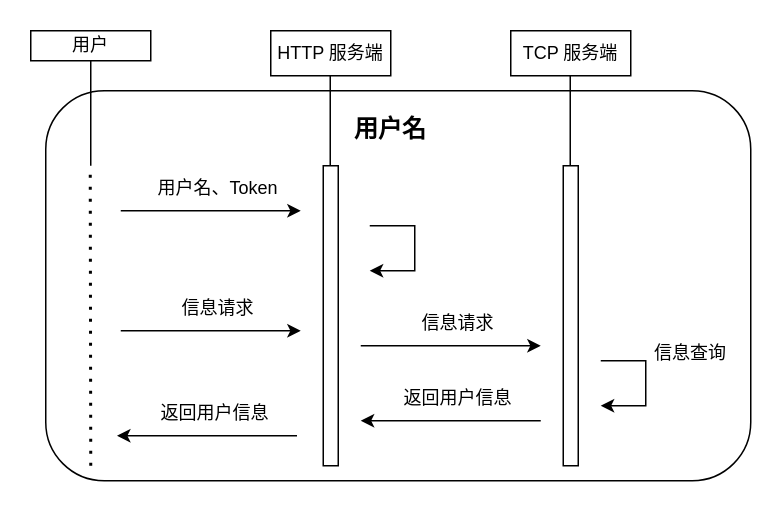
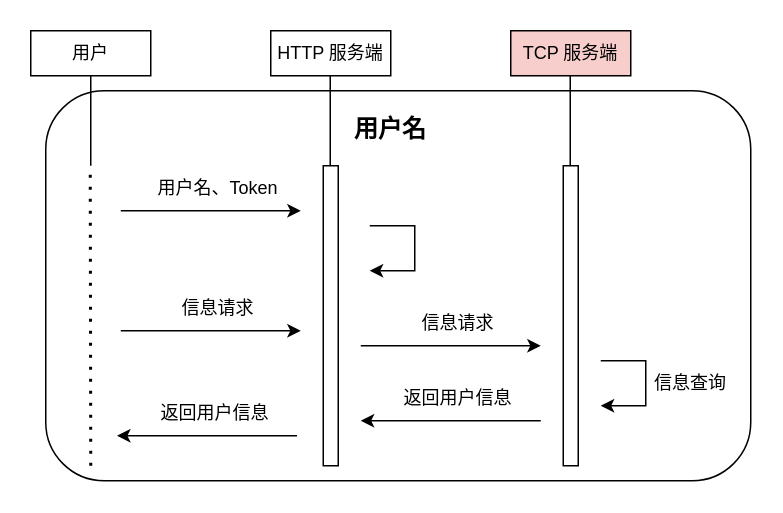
node "用户": size 120x30 -> 120x45
node "TCP 服务端": fillcolor #ffffff -> #f8cecc
node "信息查询": moved (691, 353) -> (691, 383)
